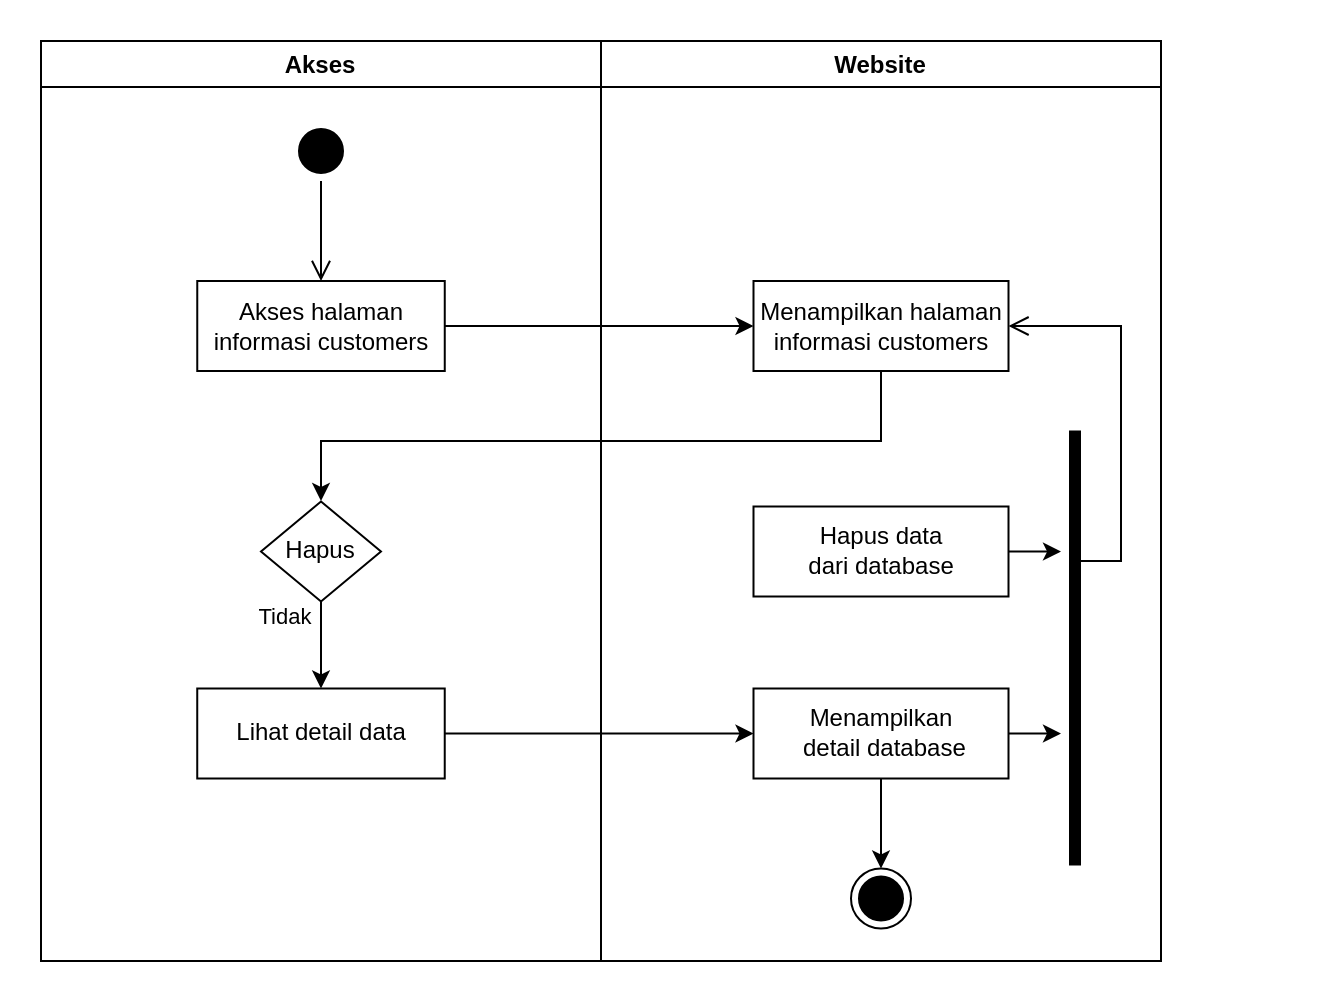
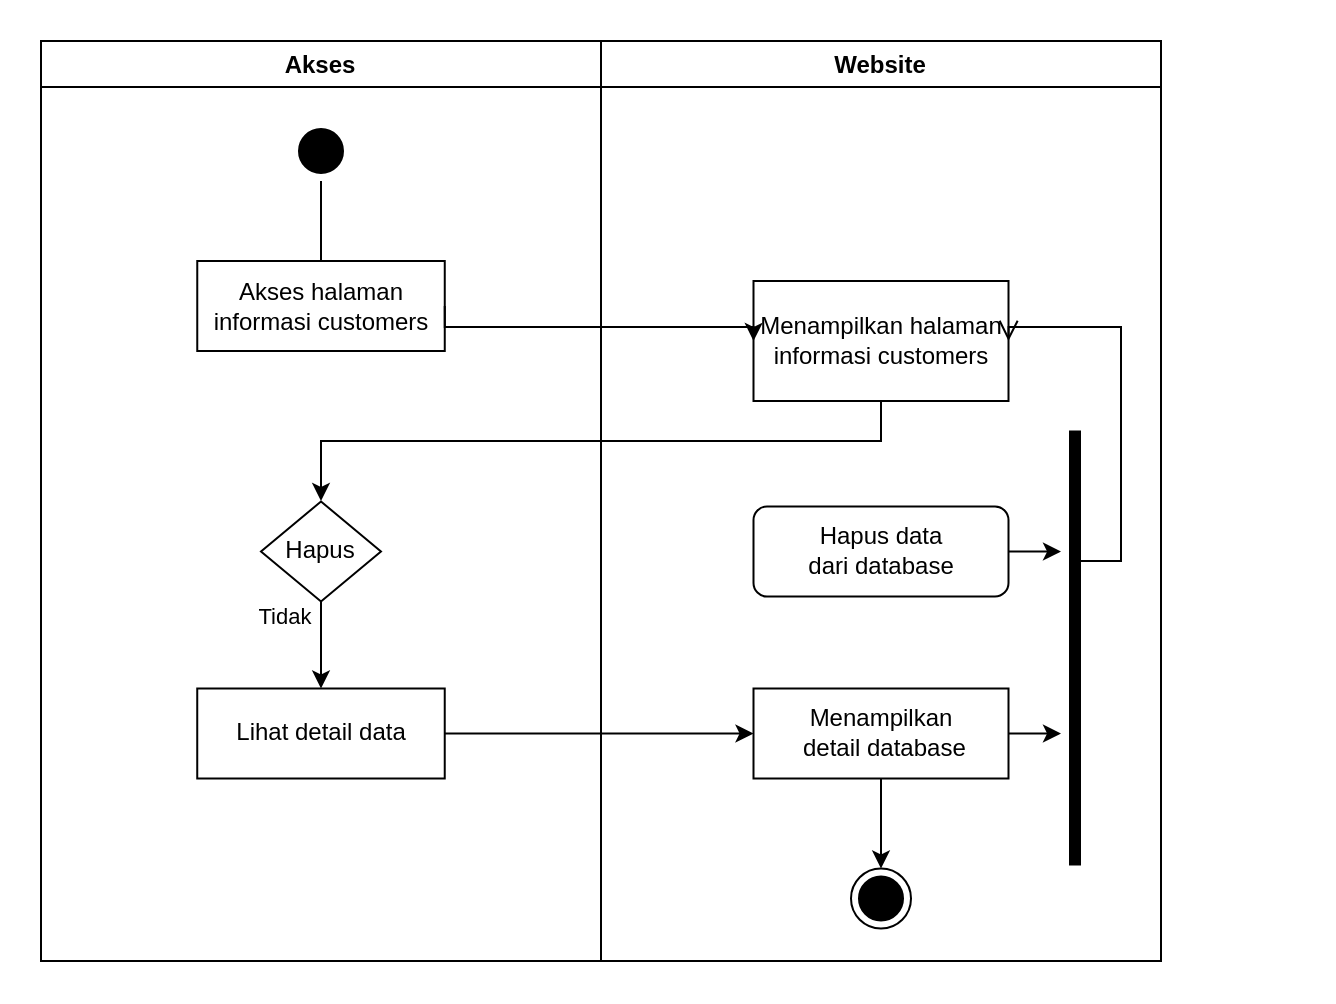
node "Akses halaman informasi customers": moved (321, 326) -> (321, 306)
node "Menampilkan halaman informasi customers": size 255x90 -> 255x120
node "Hapus data dari database": shape rectangle -> rounded rectangle
